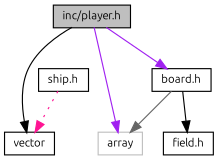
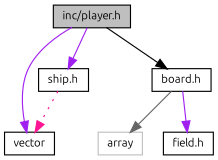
edge "inc/player.h" -> "board.h": color purple -> black
edge "inc/player.h" -> "vector": color black -> purple
edge "inc/player.h" -> "array": now "inc/player.h" -> "ship.h"
edge "board.h" -> "field.h": color black -> purple
